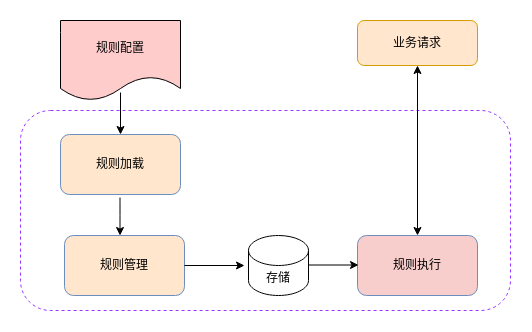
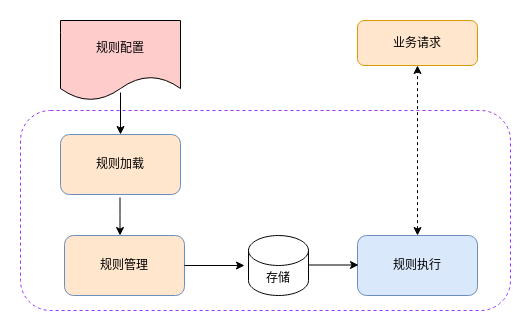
edge "业务请求" -- "规则执行": style solid -> dashed
node "规则执行": fillcolor #f8cecc -> #dae8fc
